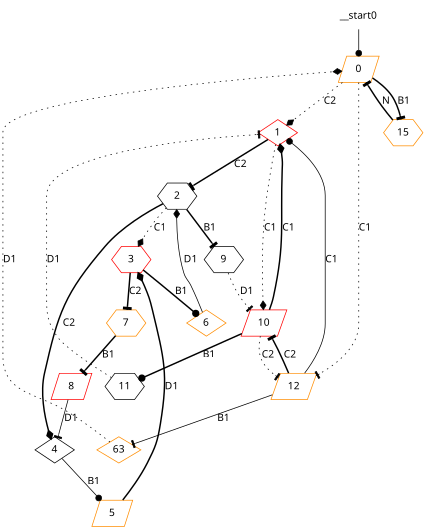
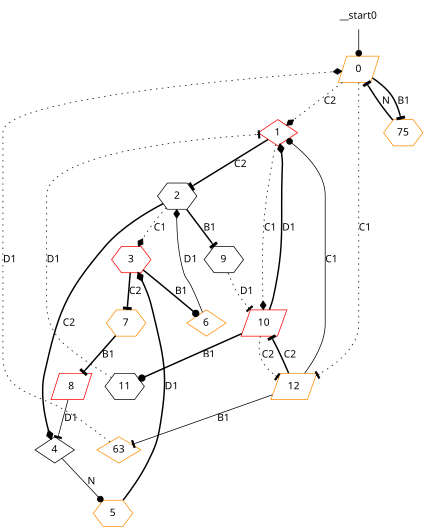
node "15": label "15" -> "75"
edge "10" -> "1": label "C1" -> "D1"
edge "4" -> "5": label "B1" -> "N"
node "5": shape parallelogram -> hexagon
